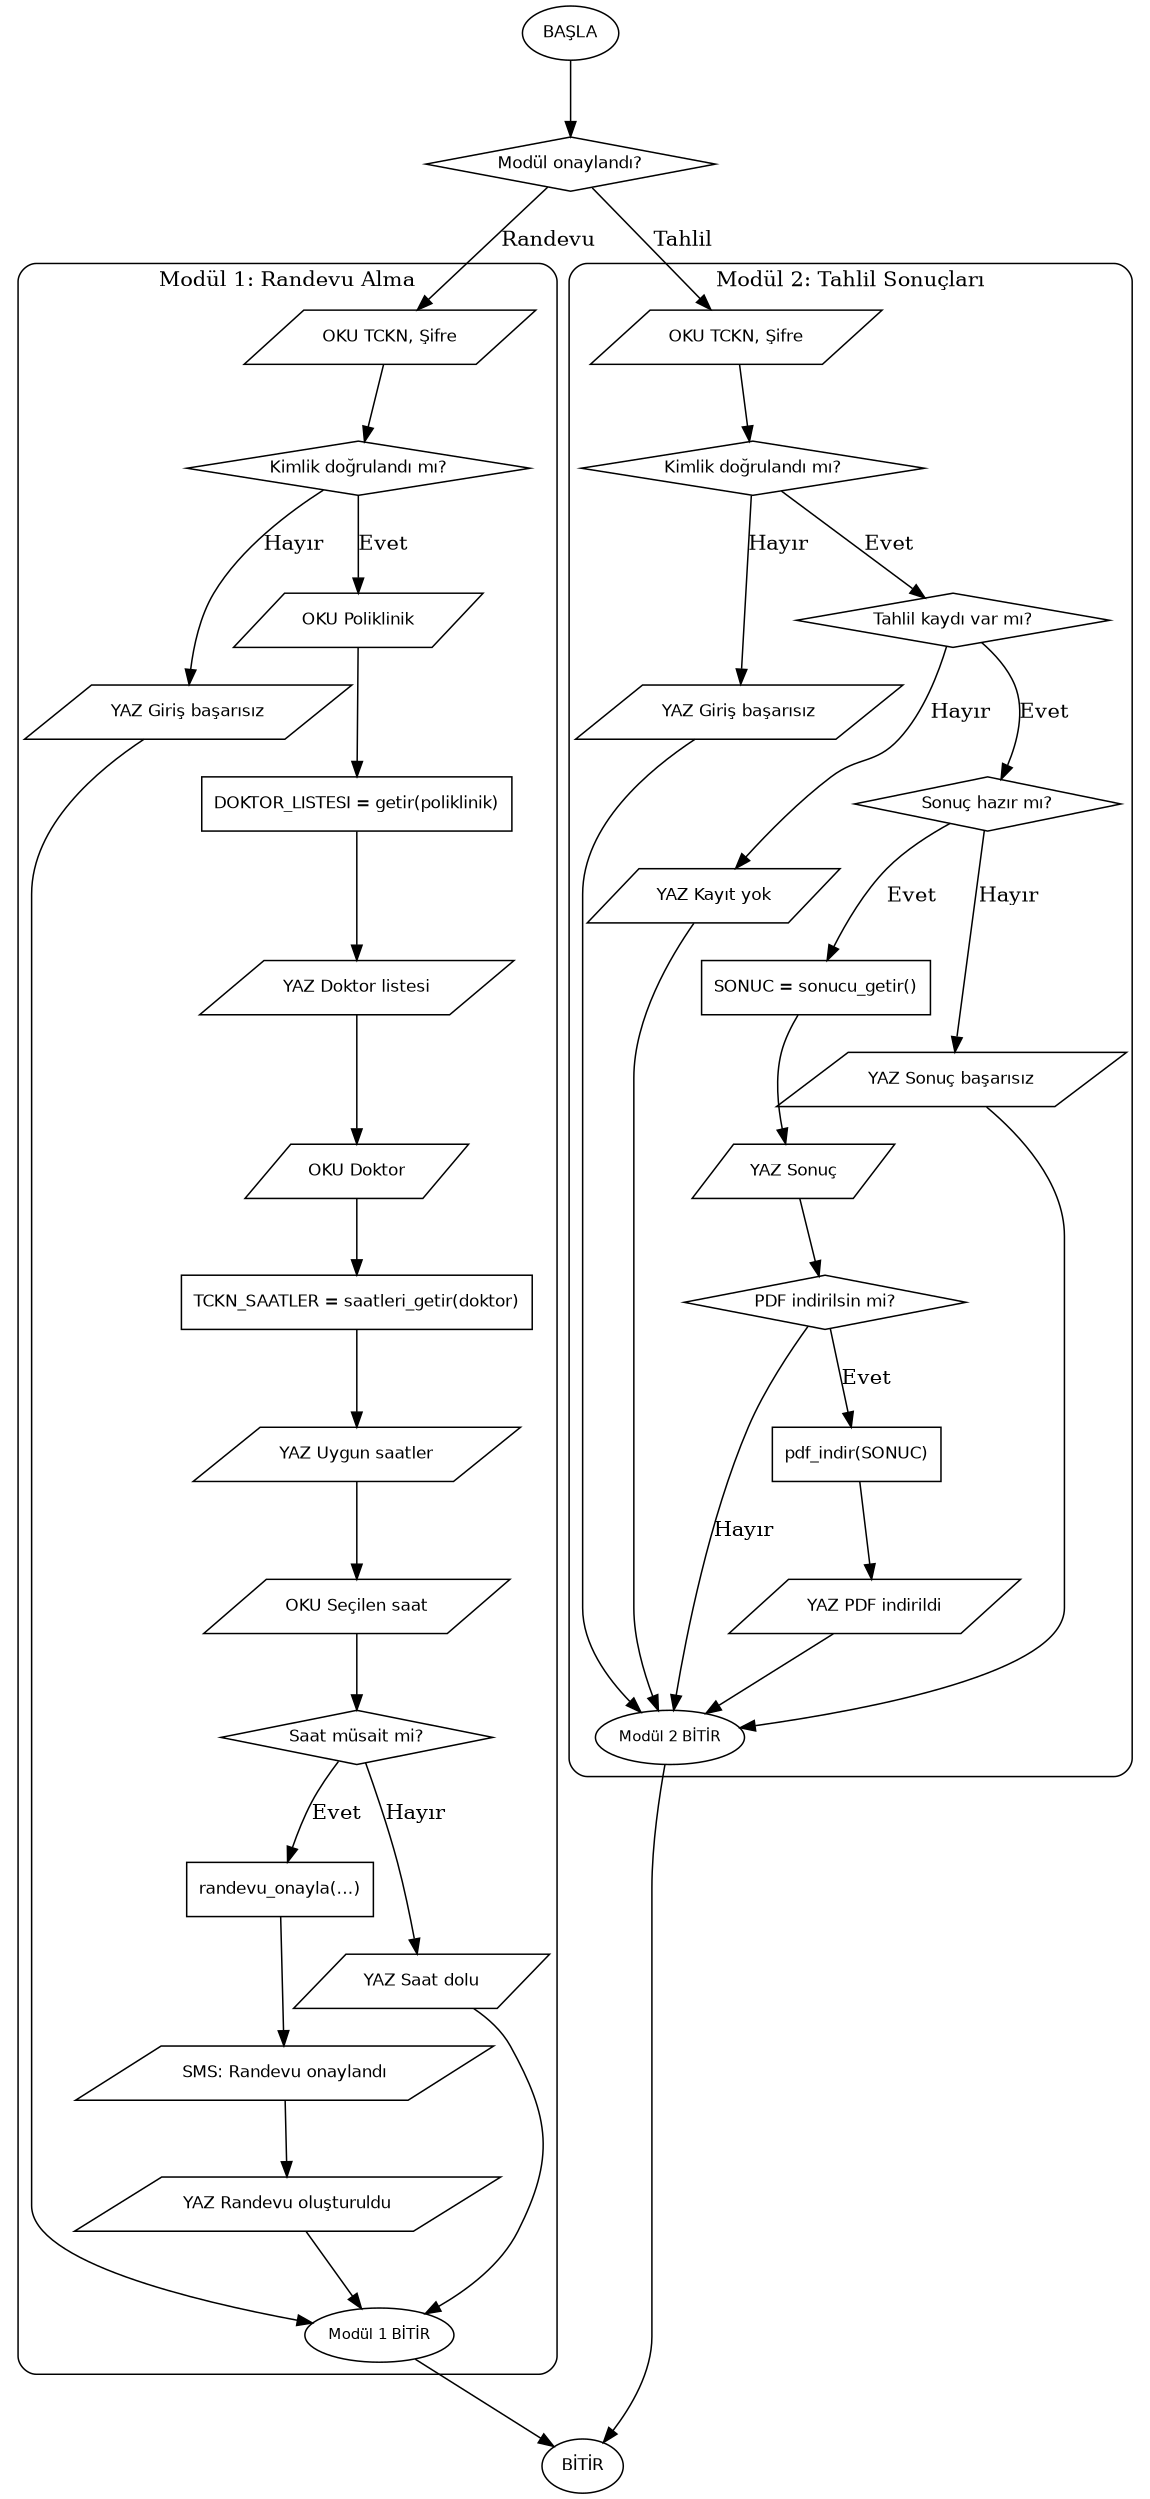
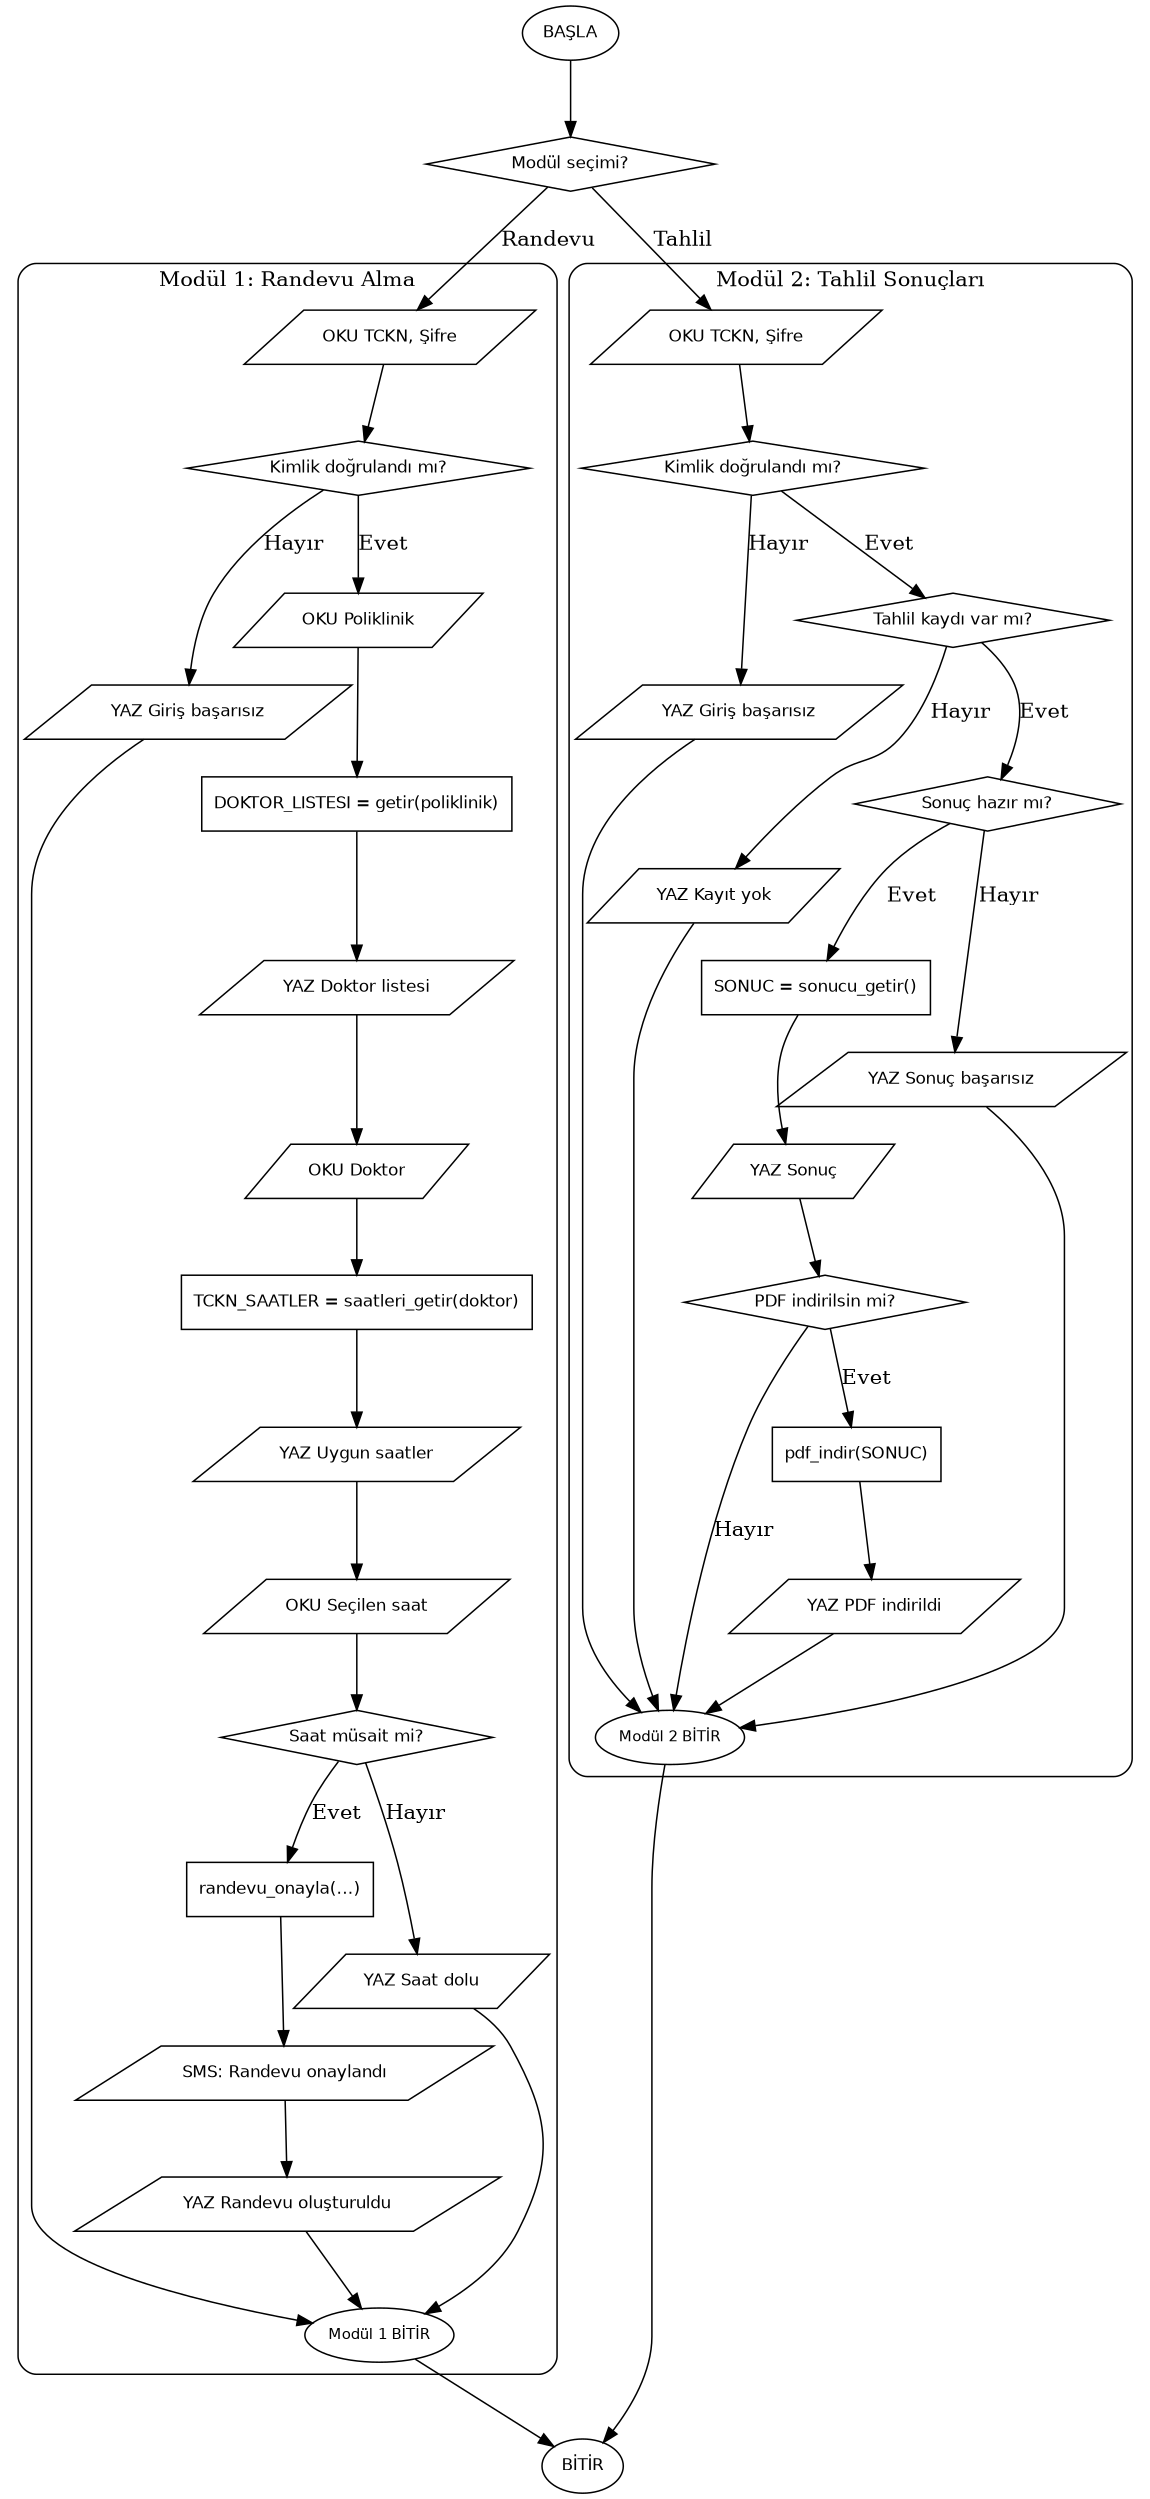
node "Modül onaylandı?": label "Modül onaylandı?" -> "Modül seçimi?"
